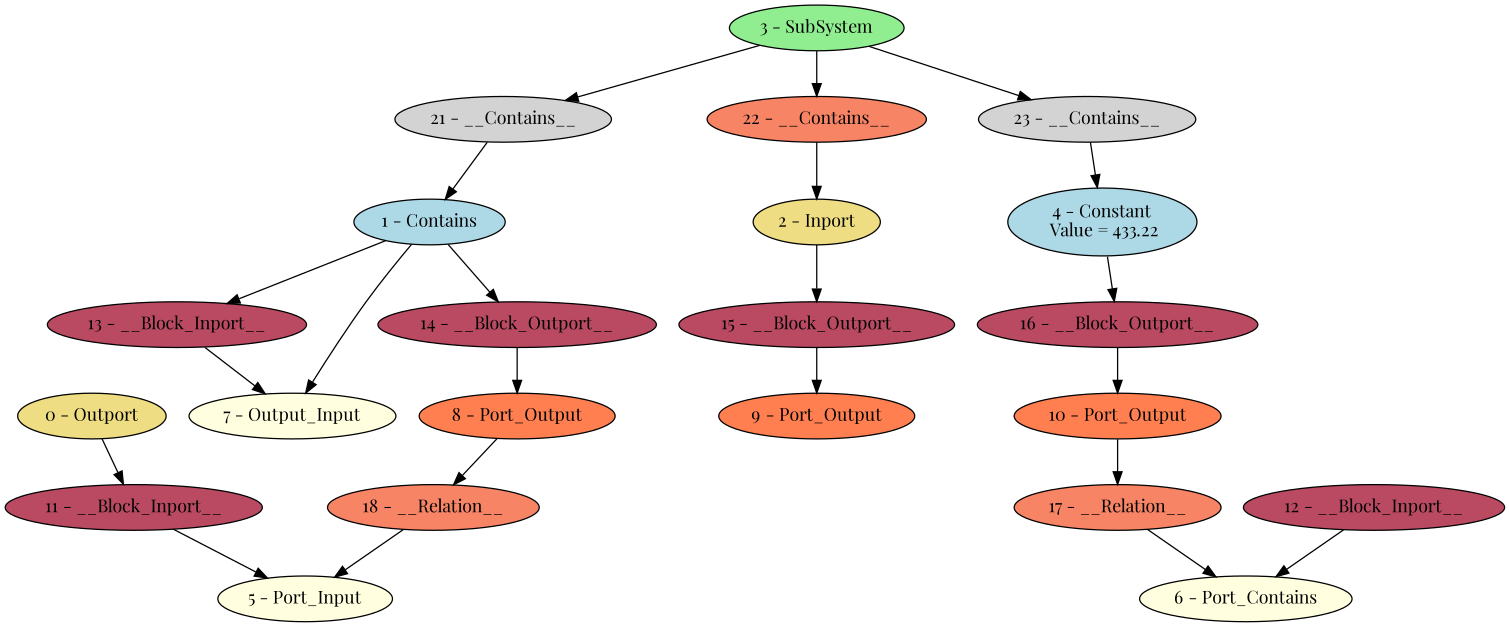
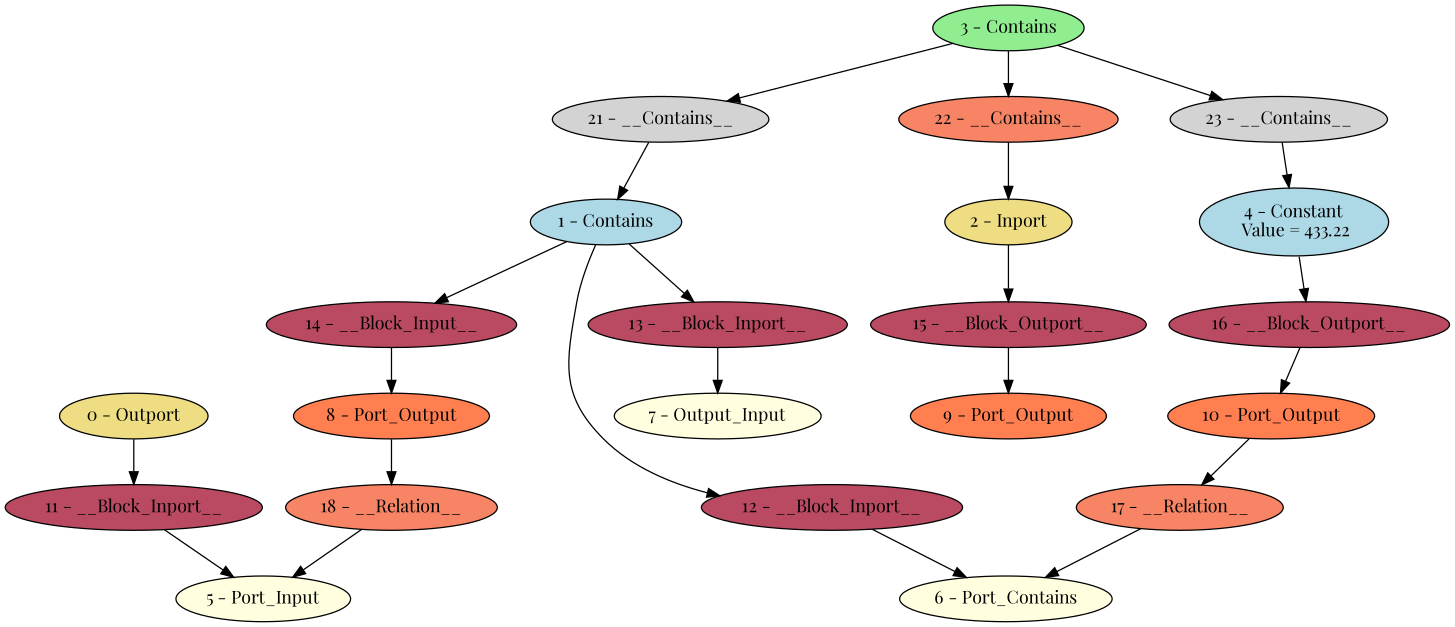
node "3 - SubSystem": label "3 - SubSystem" -> "3 - Contains"
edge "1 - Contains" -> "7 - Output_Input": now "1 - Contains" -> "12 - __Block_Inport__"
node "14 - __Block_Outport__": label "14 - __Block_Outport__" -> "14 - __Block_Input__"
